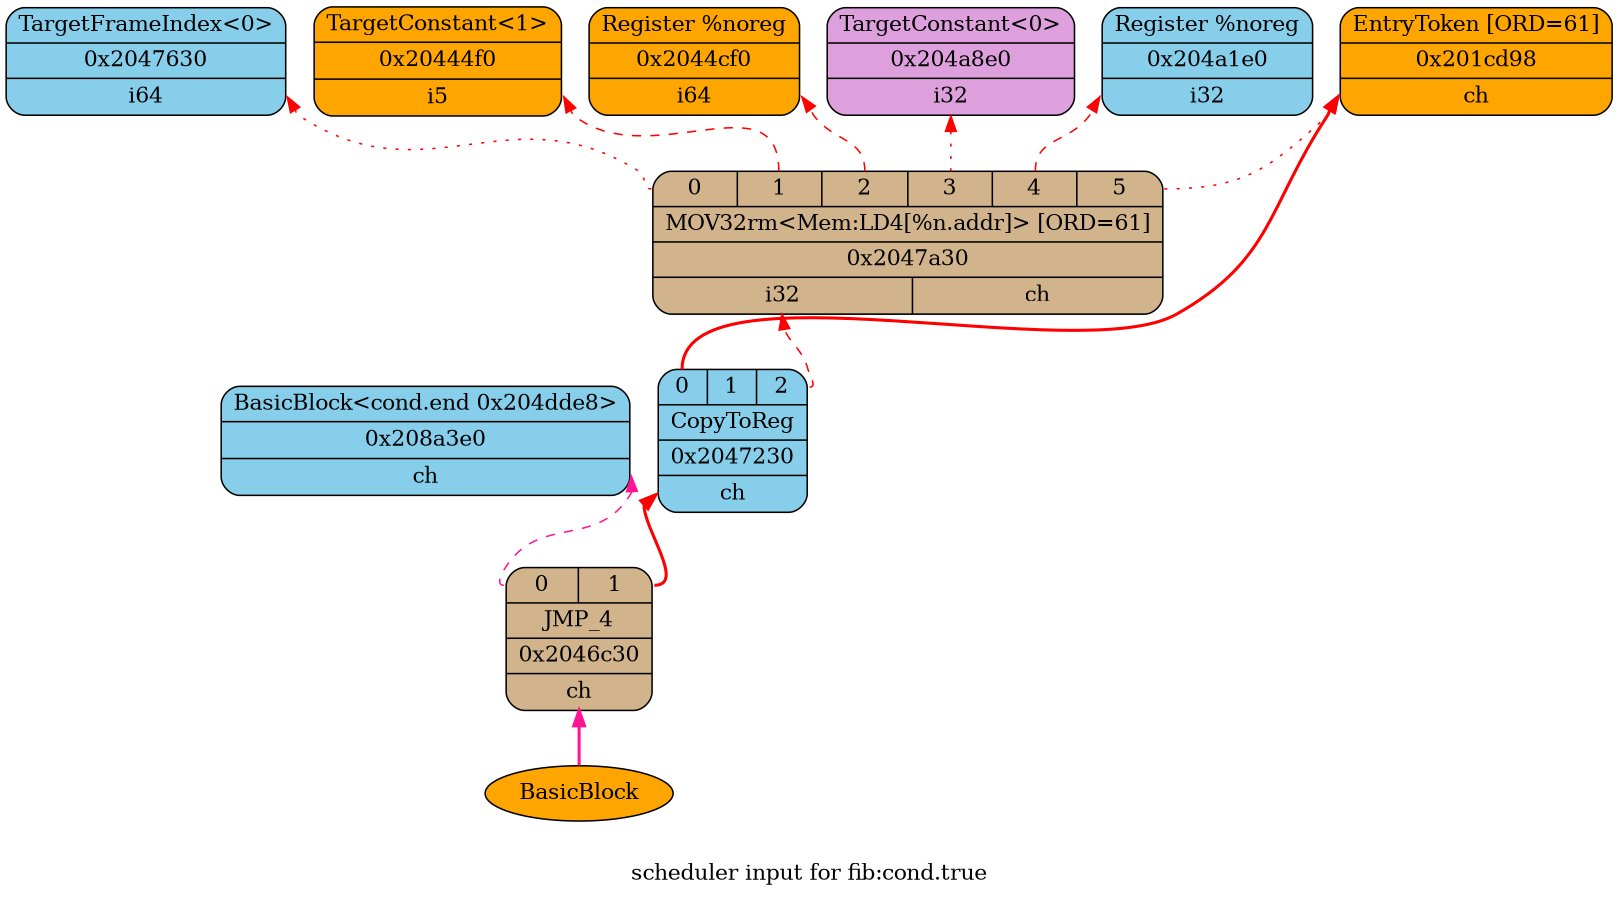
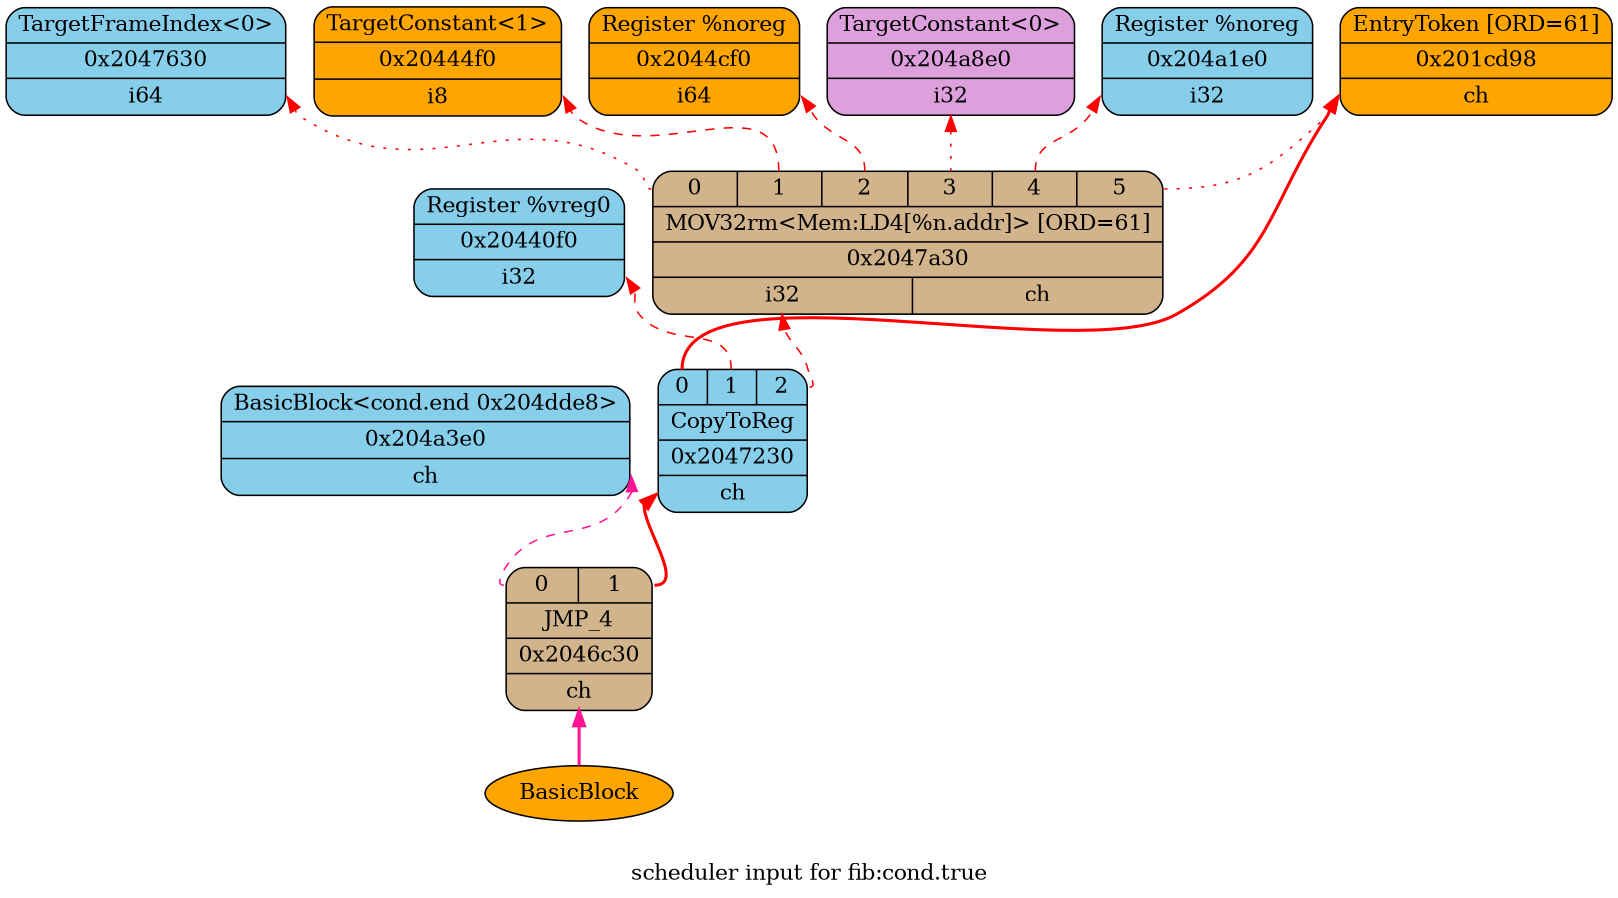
node "TargetConstant<1>": text "i5" -> "i8"
node "Register %vreg0": added
node "BasicBlock<cond.end 0x204dde8>": text "0x208a3e0" -> "0x204a3e0"
